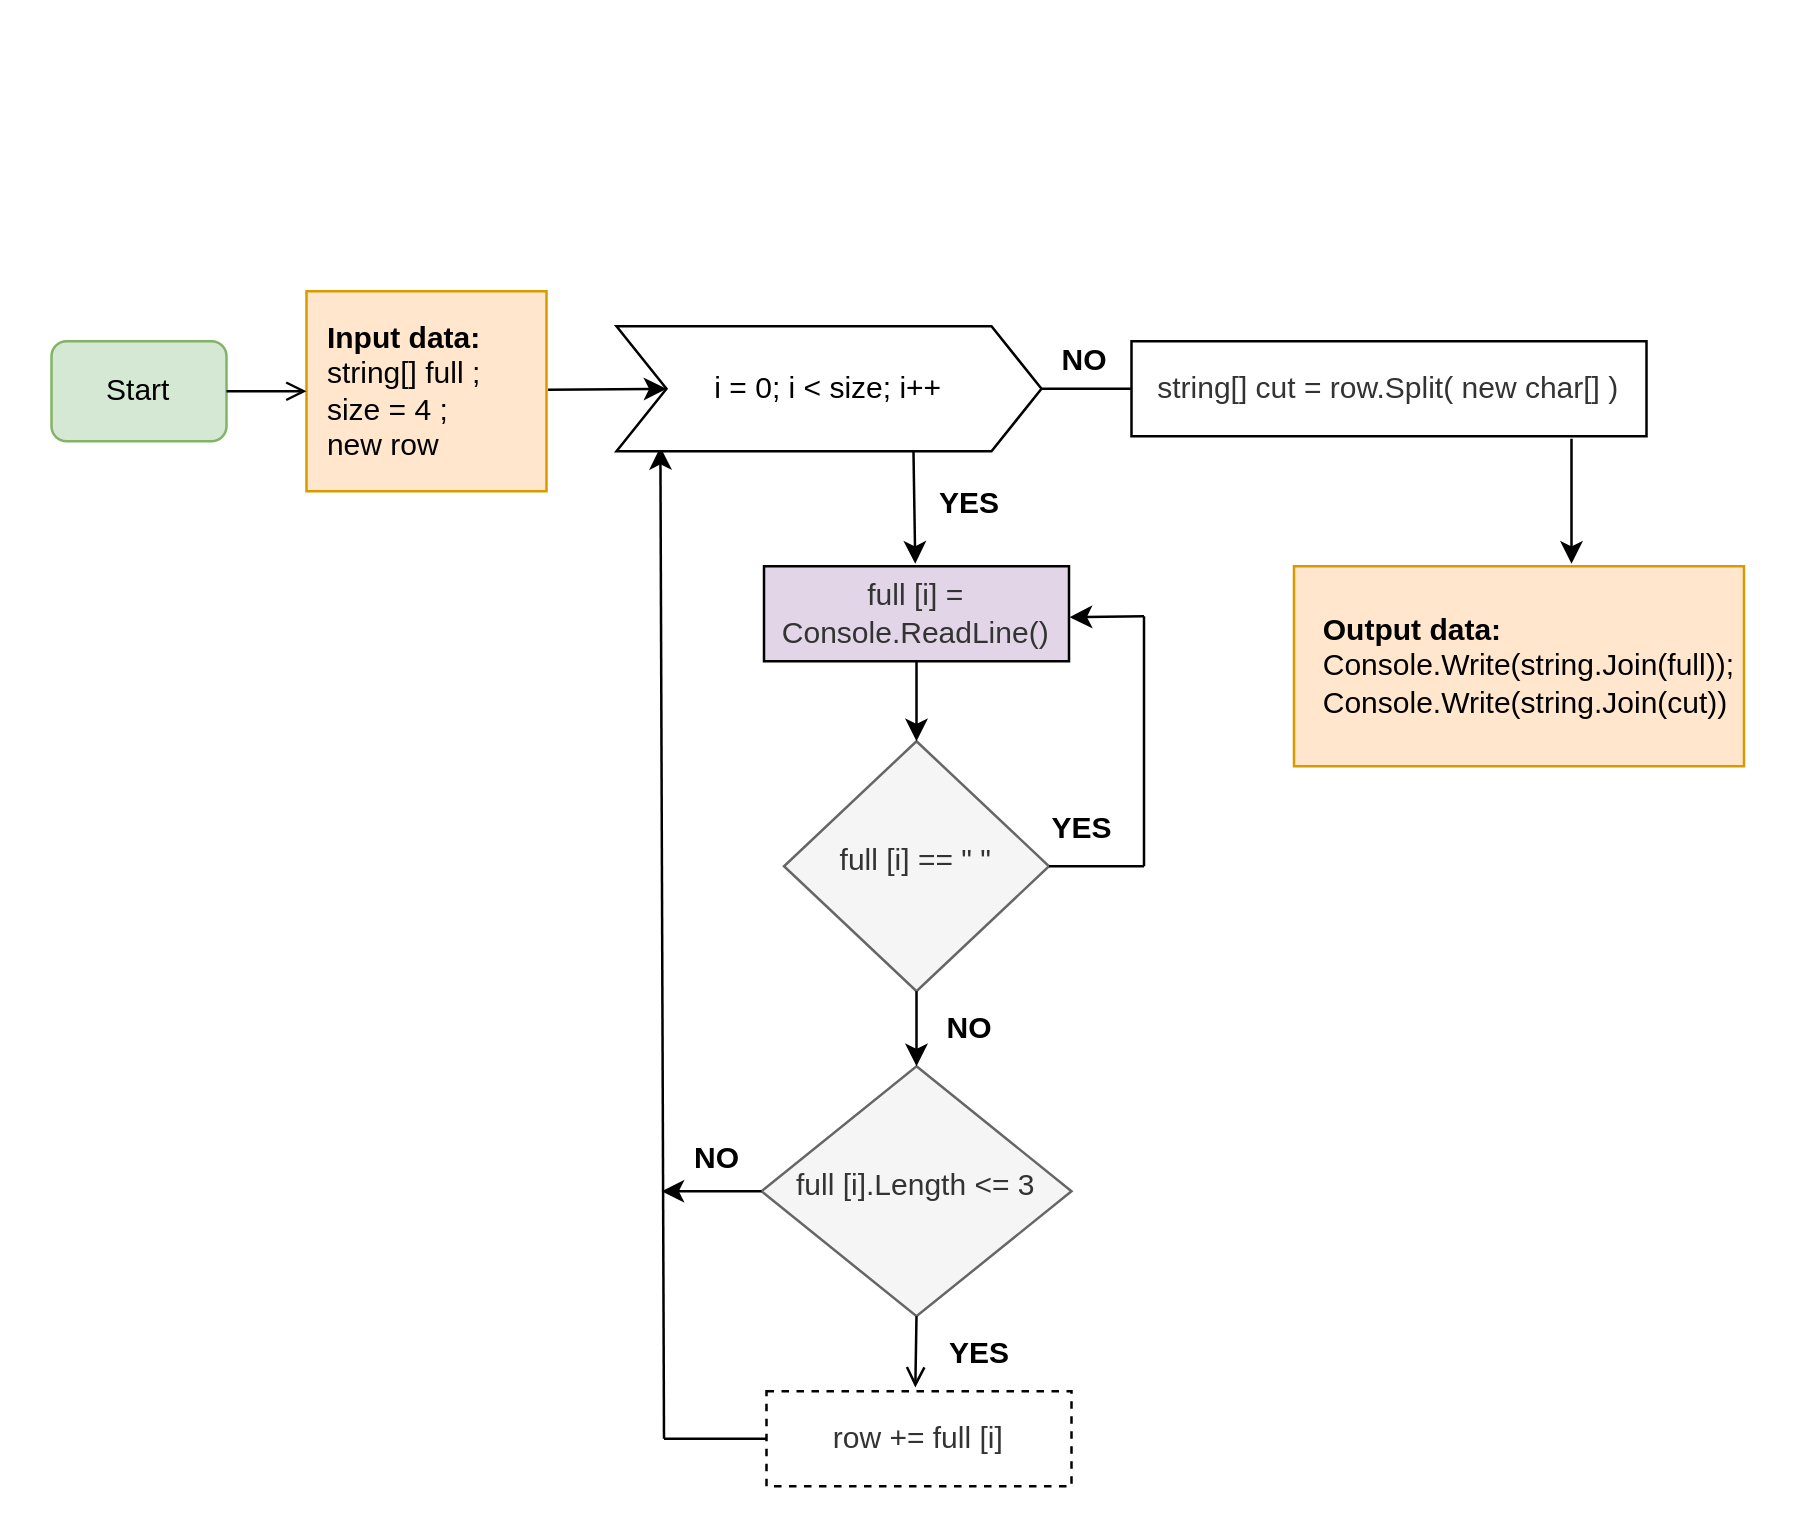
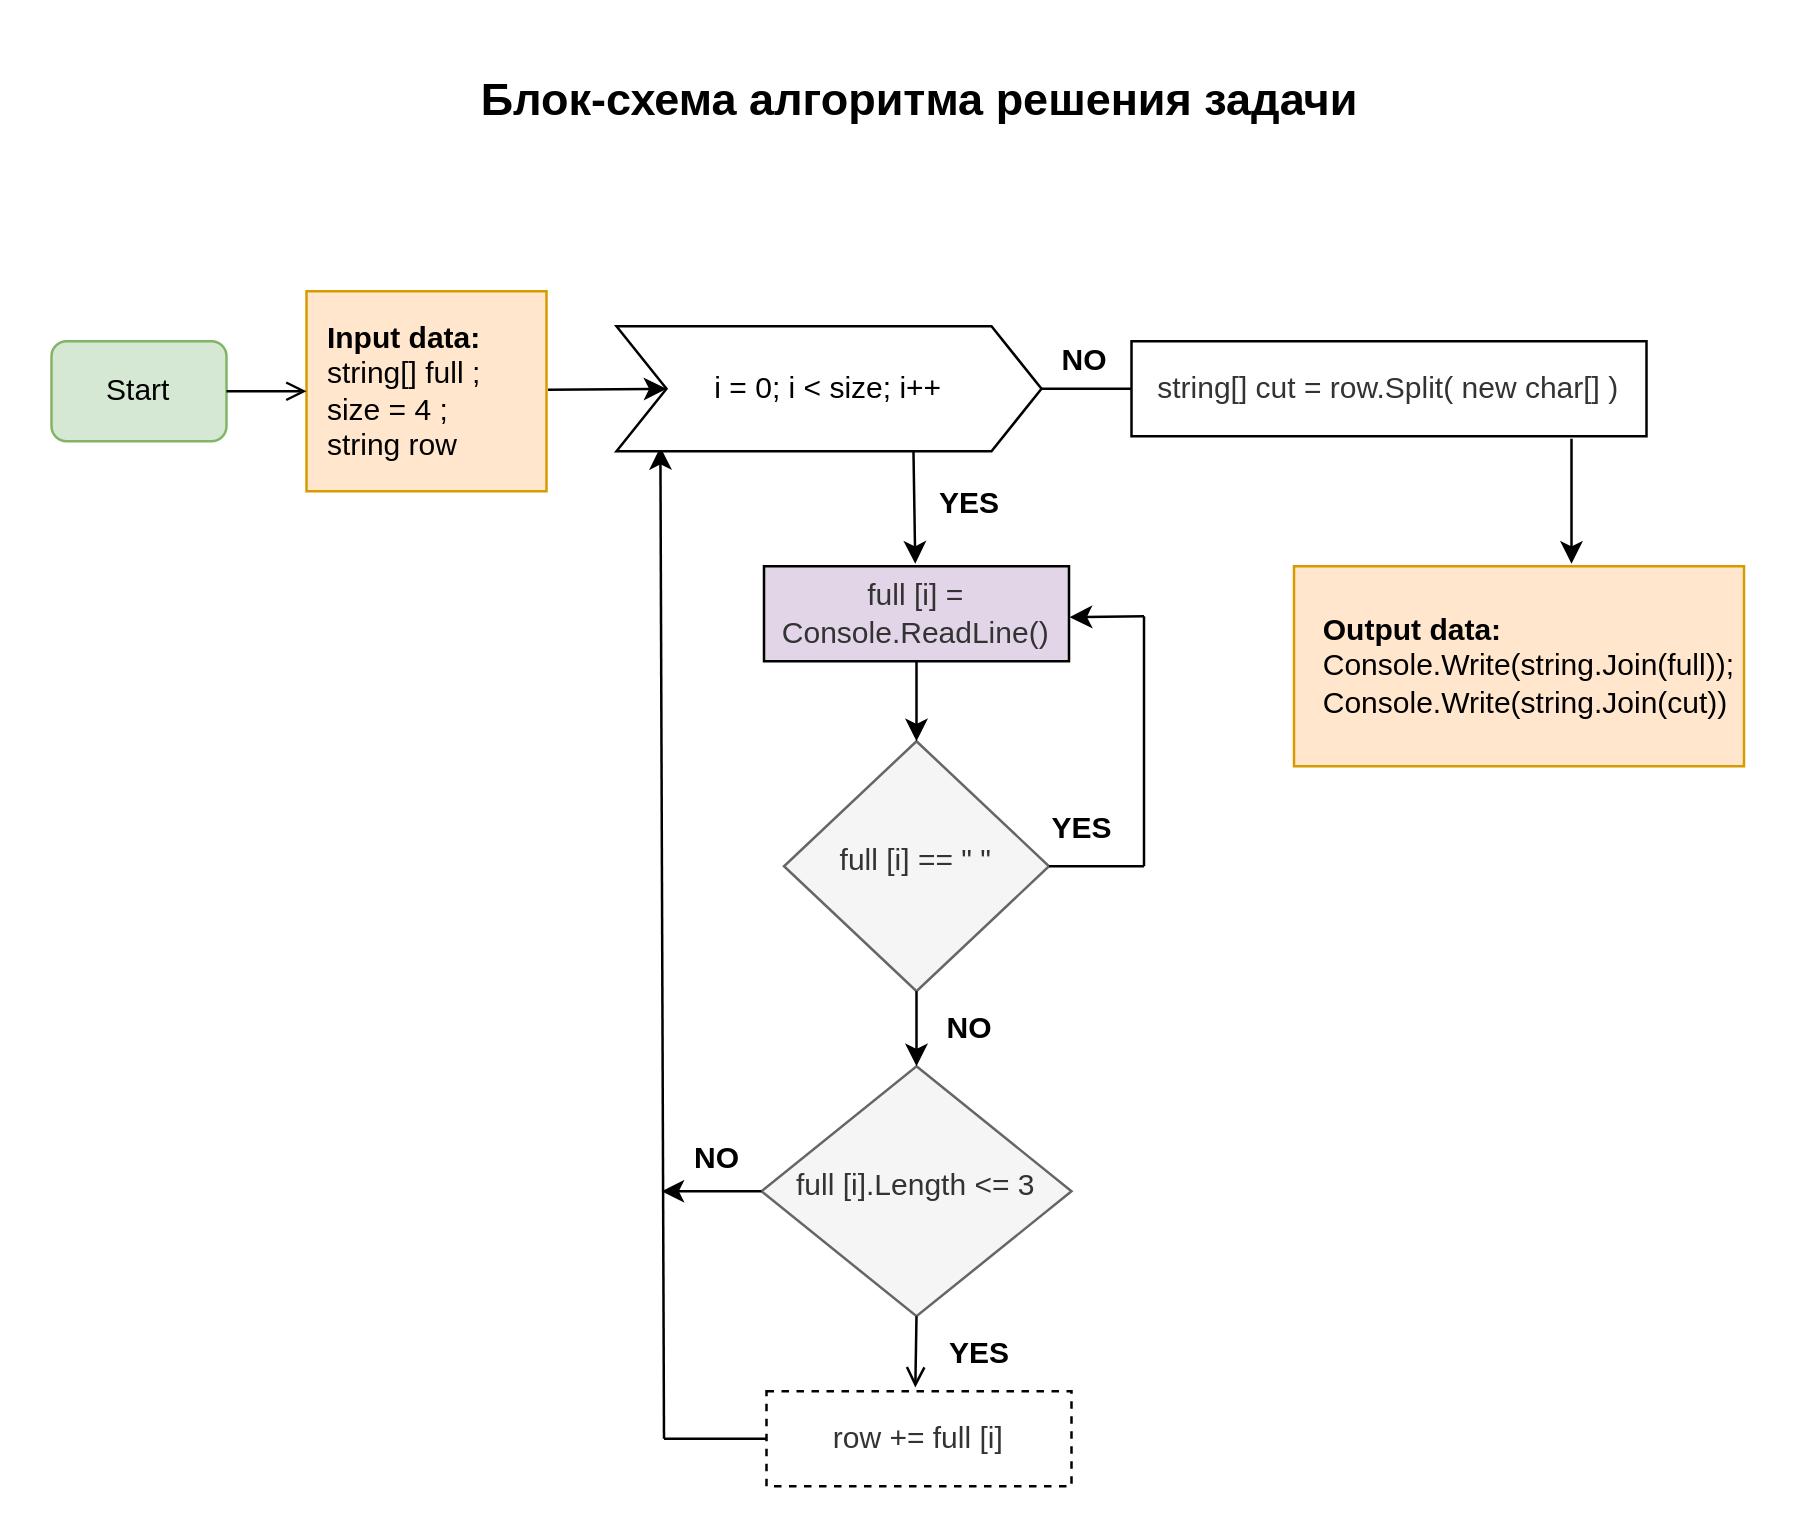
node "Блок-схема алгоритма решения задачи": added
node "Input data: string[] full ; size = 4 ; new row": label "Input data: string[] full ; size = 4 ; new row" -> "Input data: string[] full ; size = 4 ; string row"
